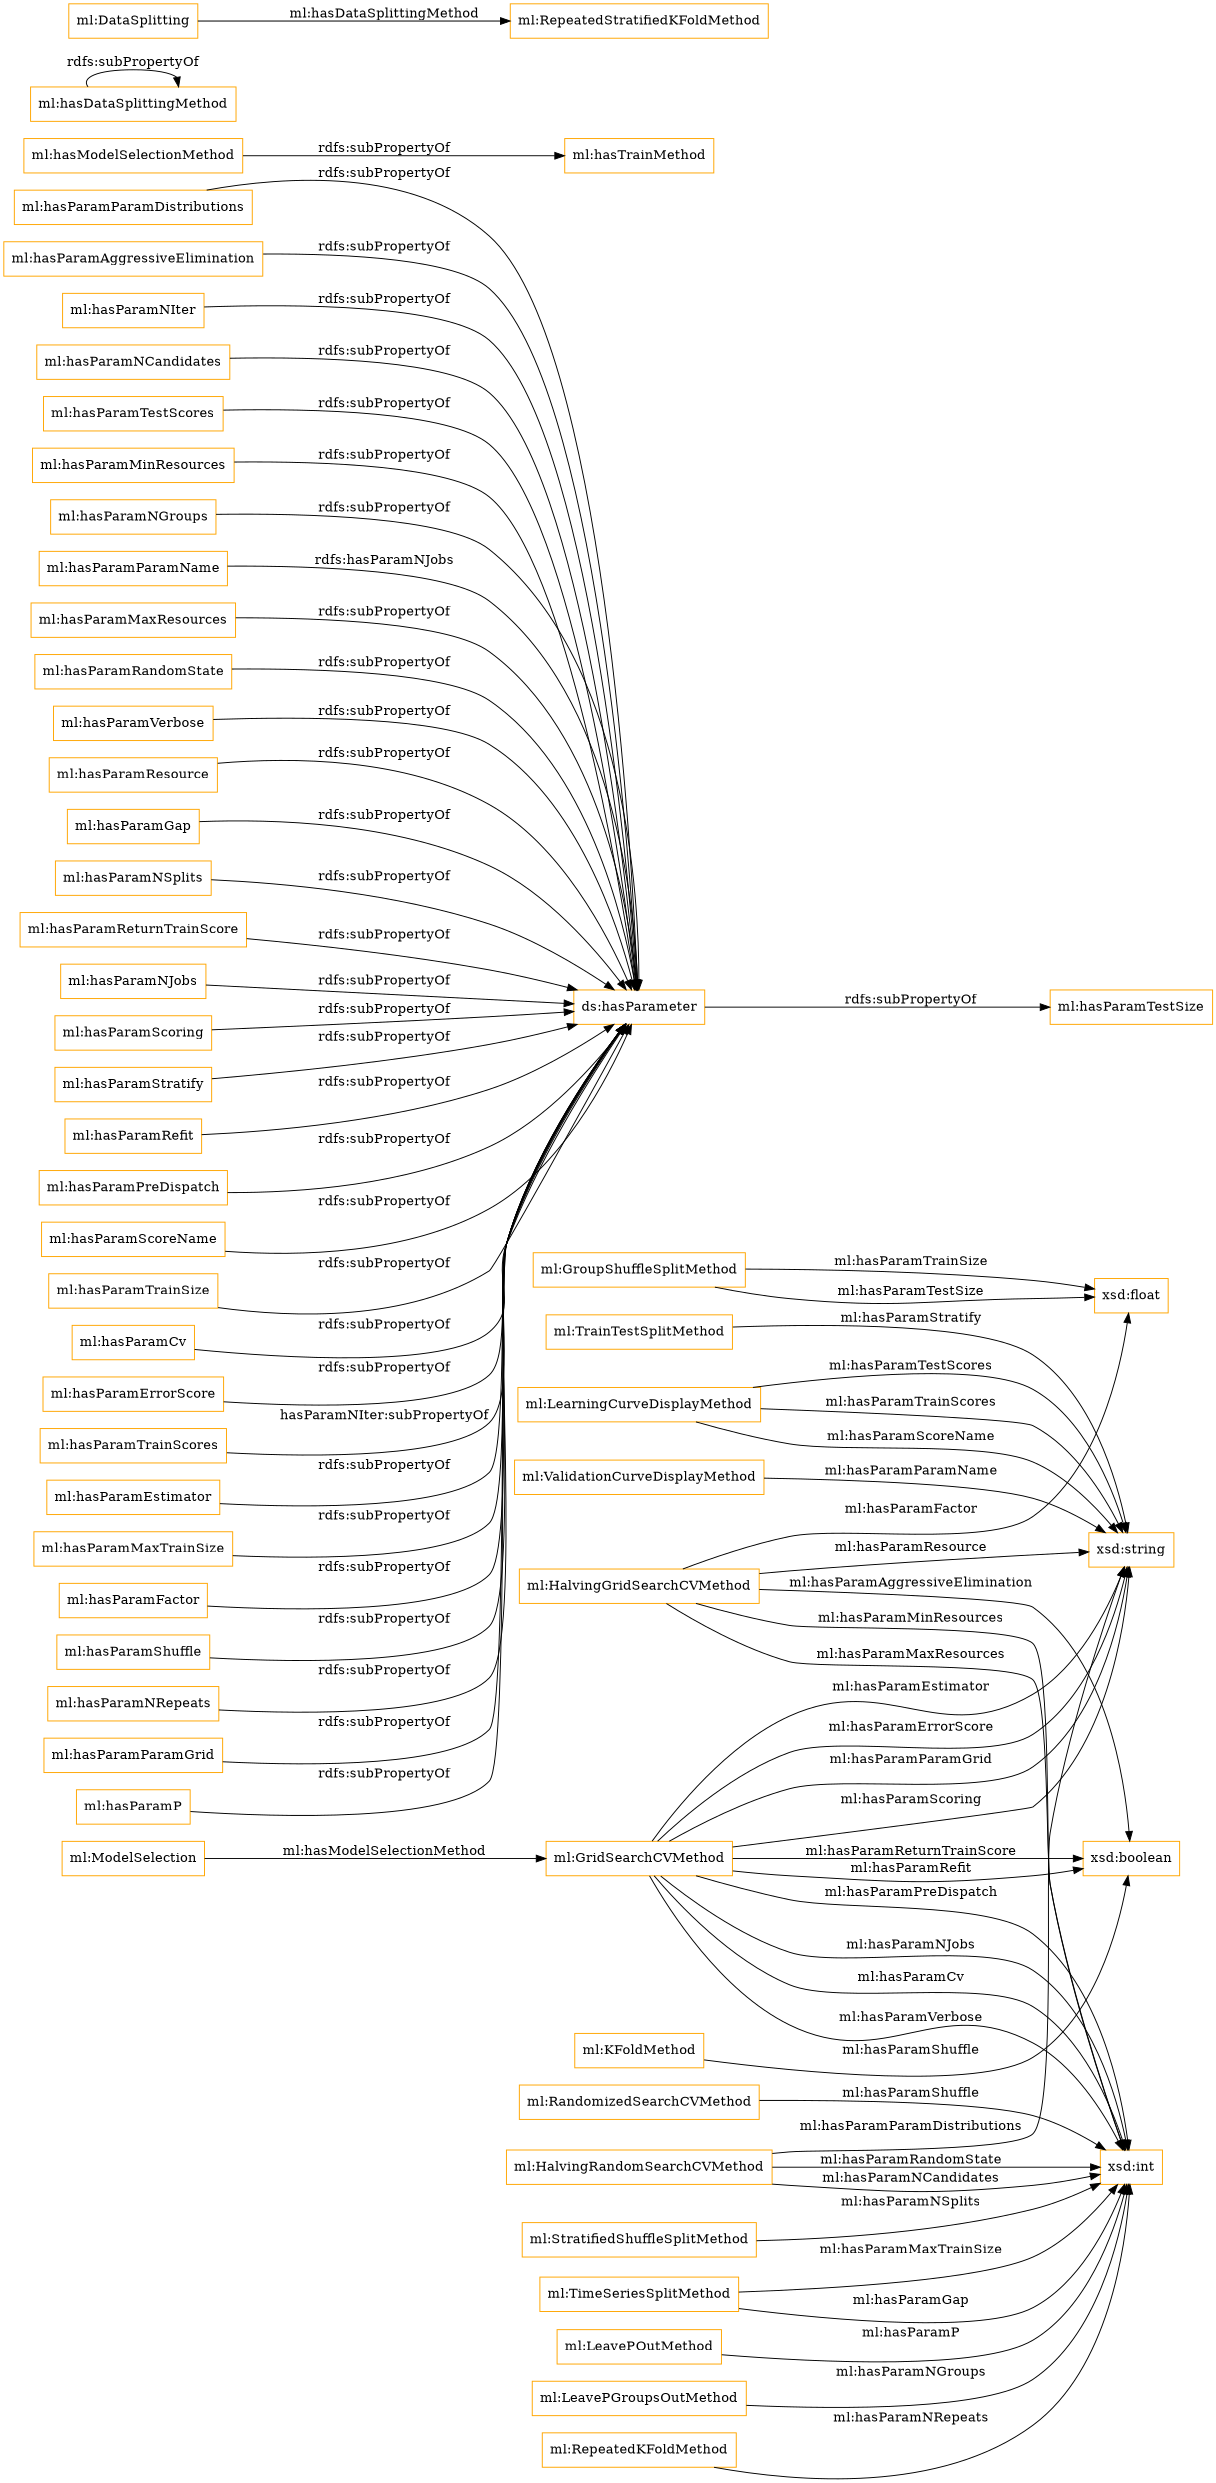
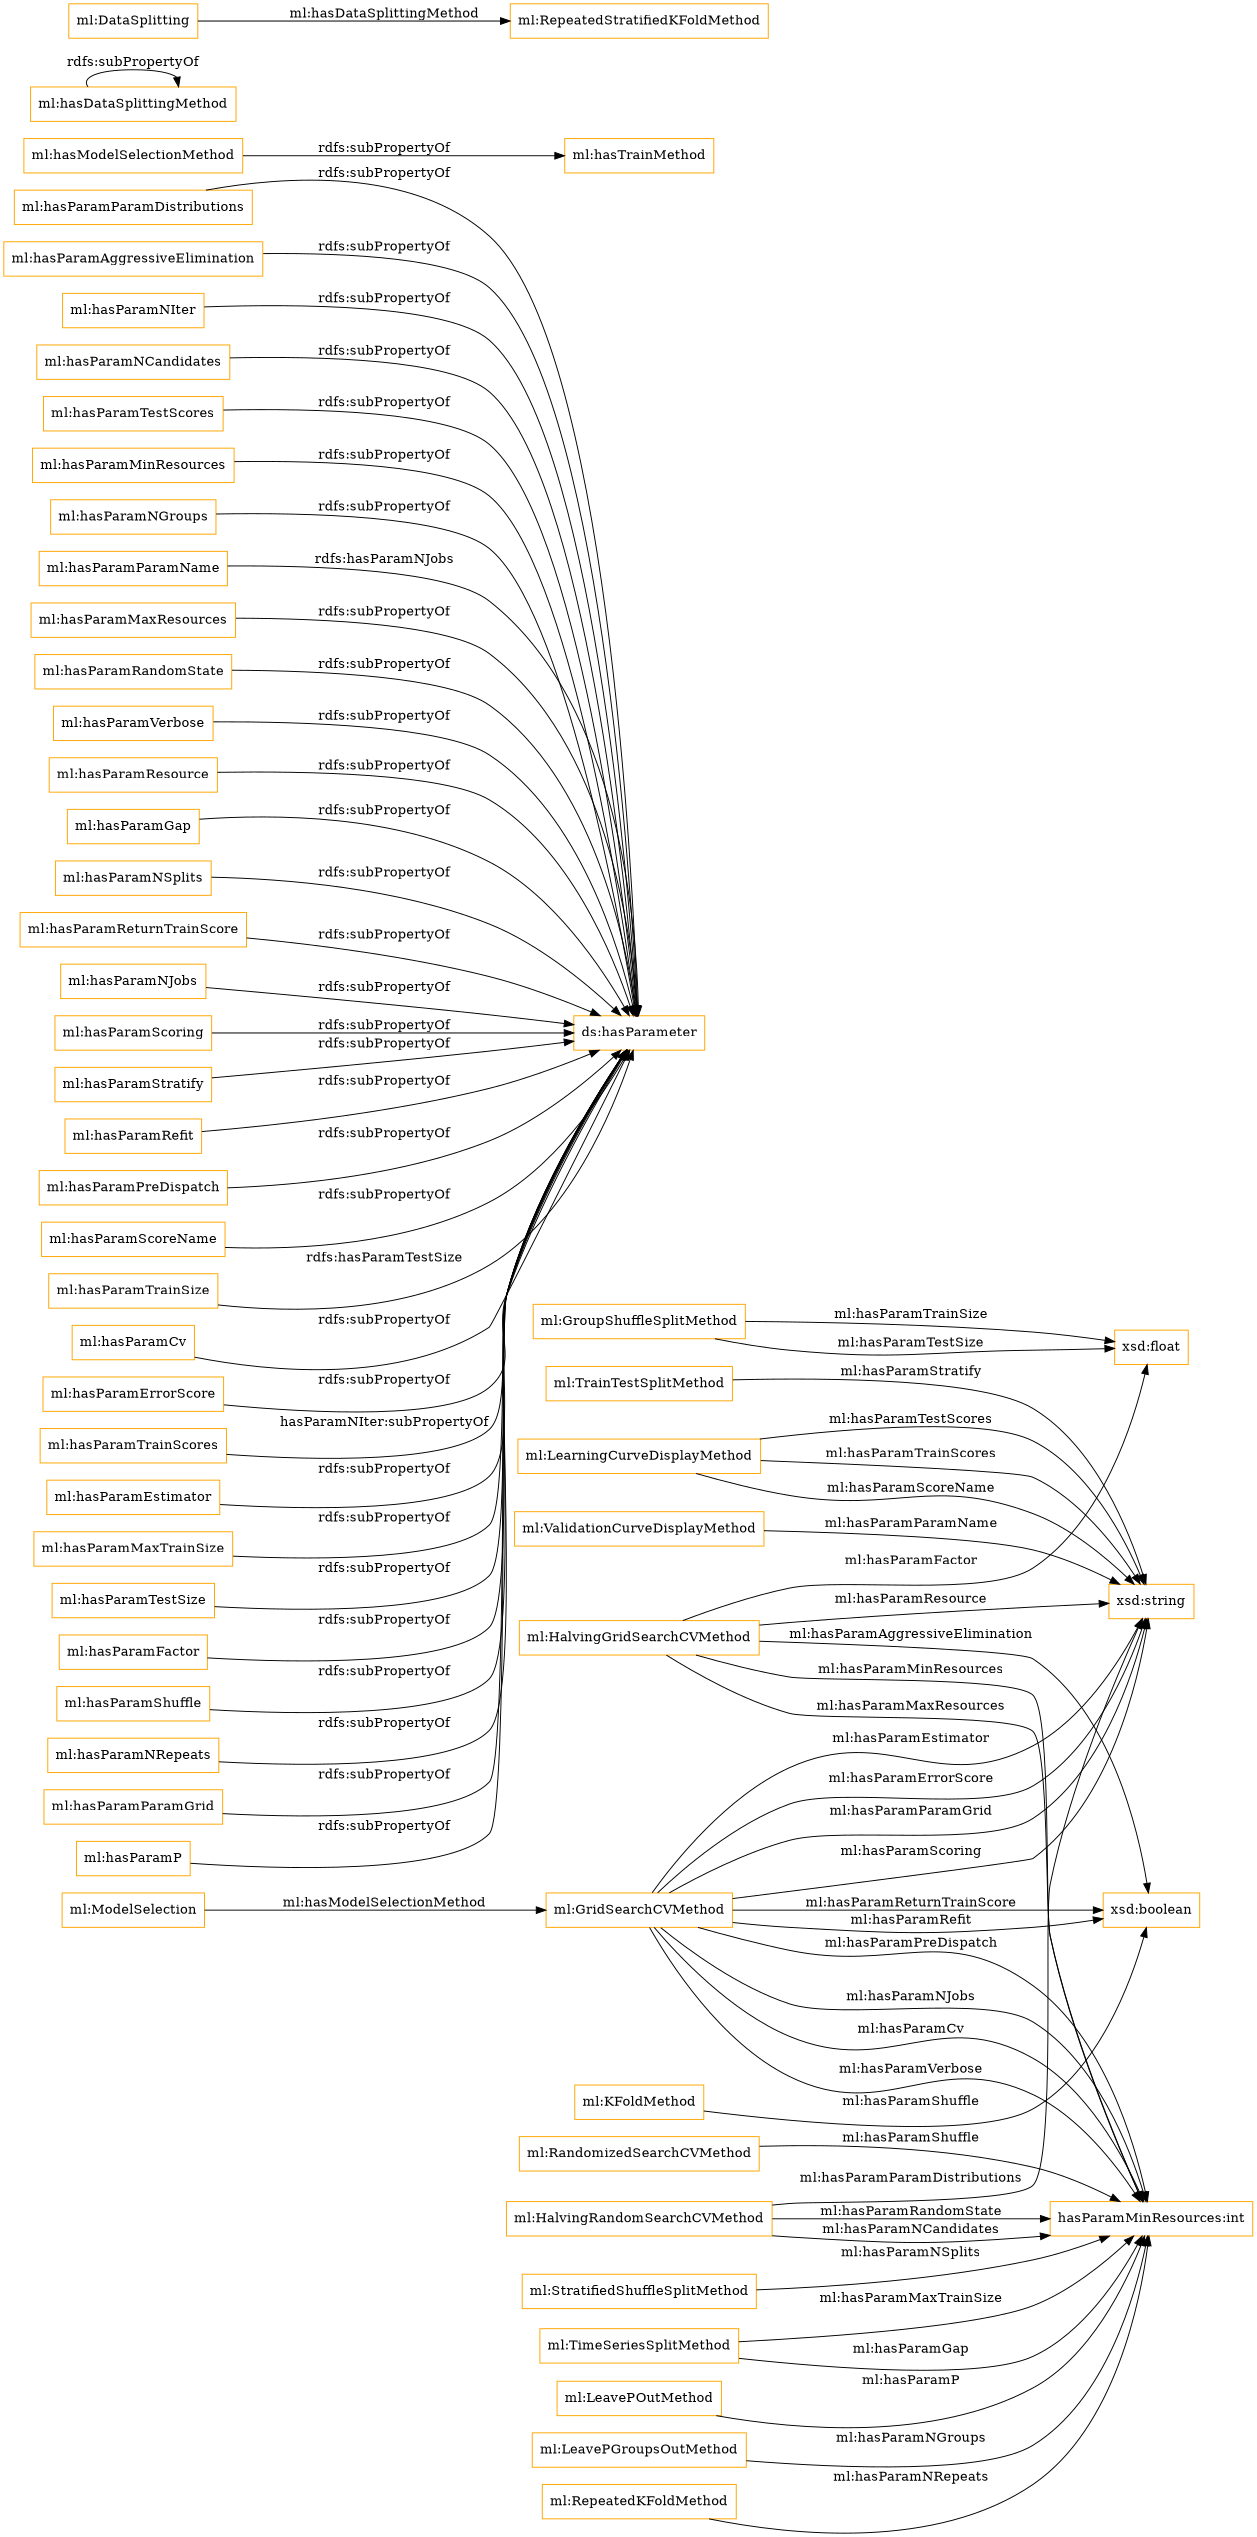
edge "ds:hasParameter" -> "ml:hasParamTestSize": reversed
edge "ml:hasParamTrainSize" -> "ds:hasParameter": label "rdfs:subPropertyOf" -> "rdfs:hasParamTestSize"
node "xsd:int": label "xsd:int" -> "hasParamMinResources:int"
